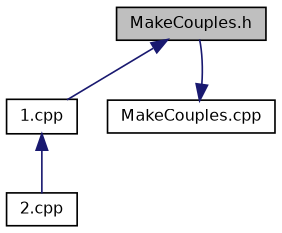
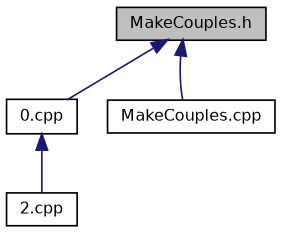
edge "MakeCouples.h" -> "MakeCouples.cpp": reversed
node "1.cpp": label "1.cpp" -> "0.cpp"
